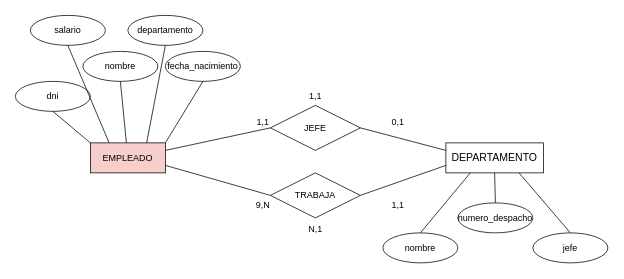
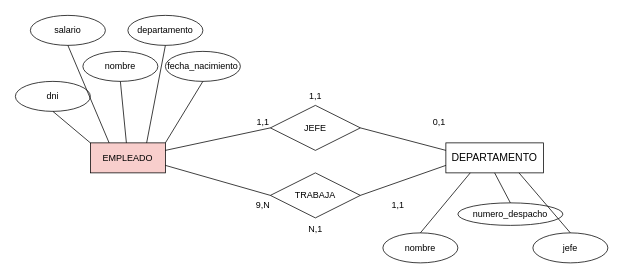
node "0,1": moved (398, 123) -> (439, 123)
node "numero_despacho": size 75x30 -> 105x23
